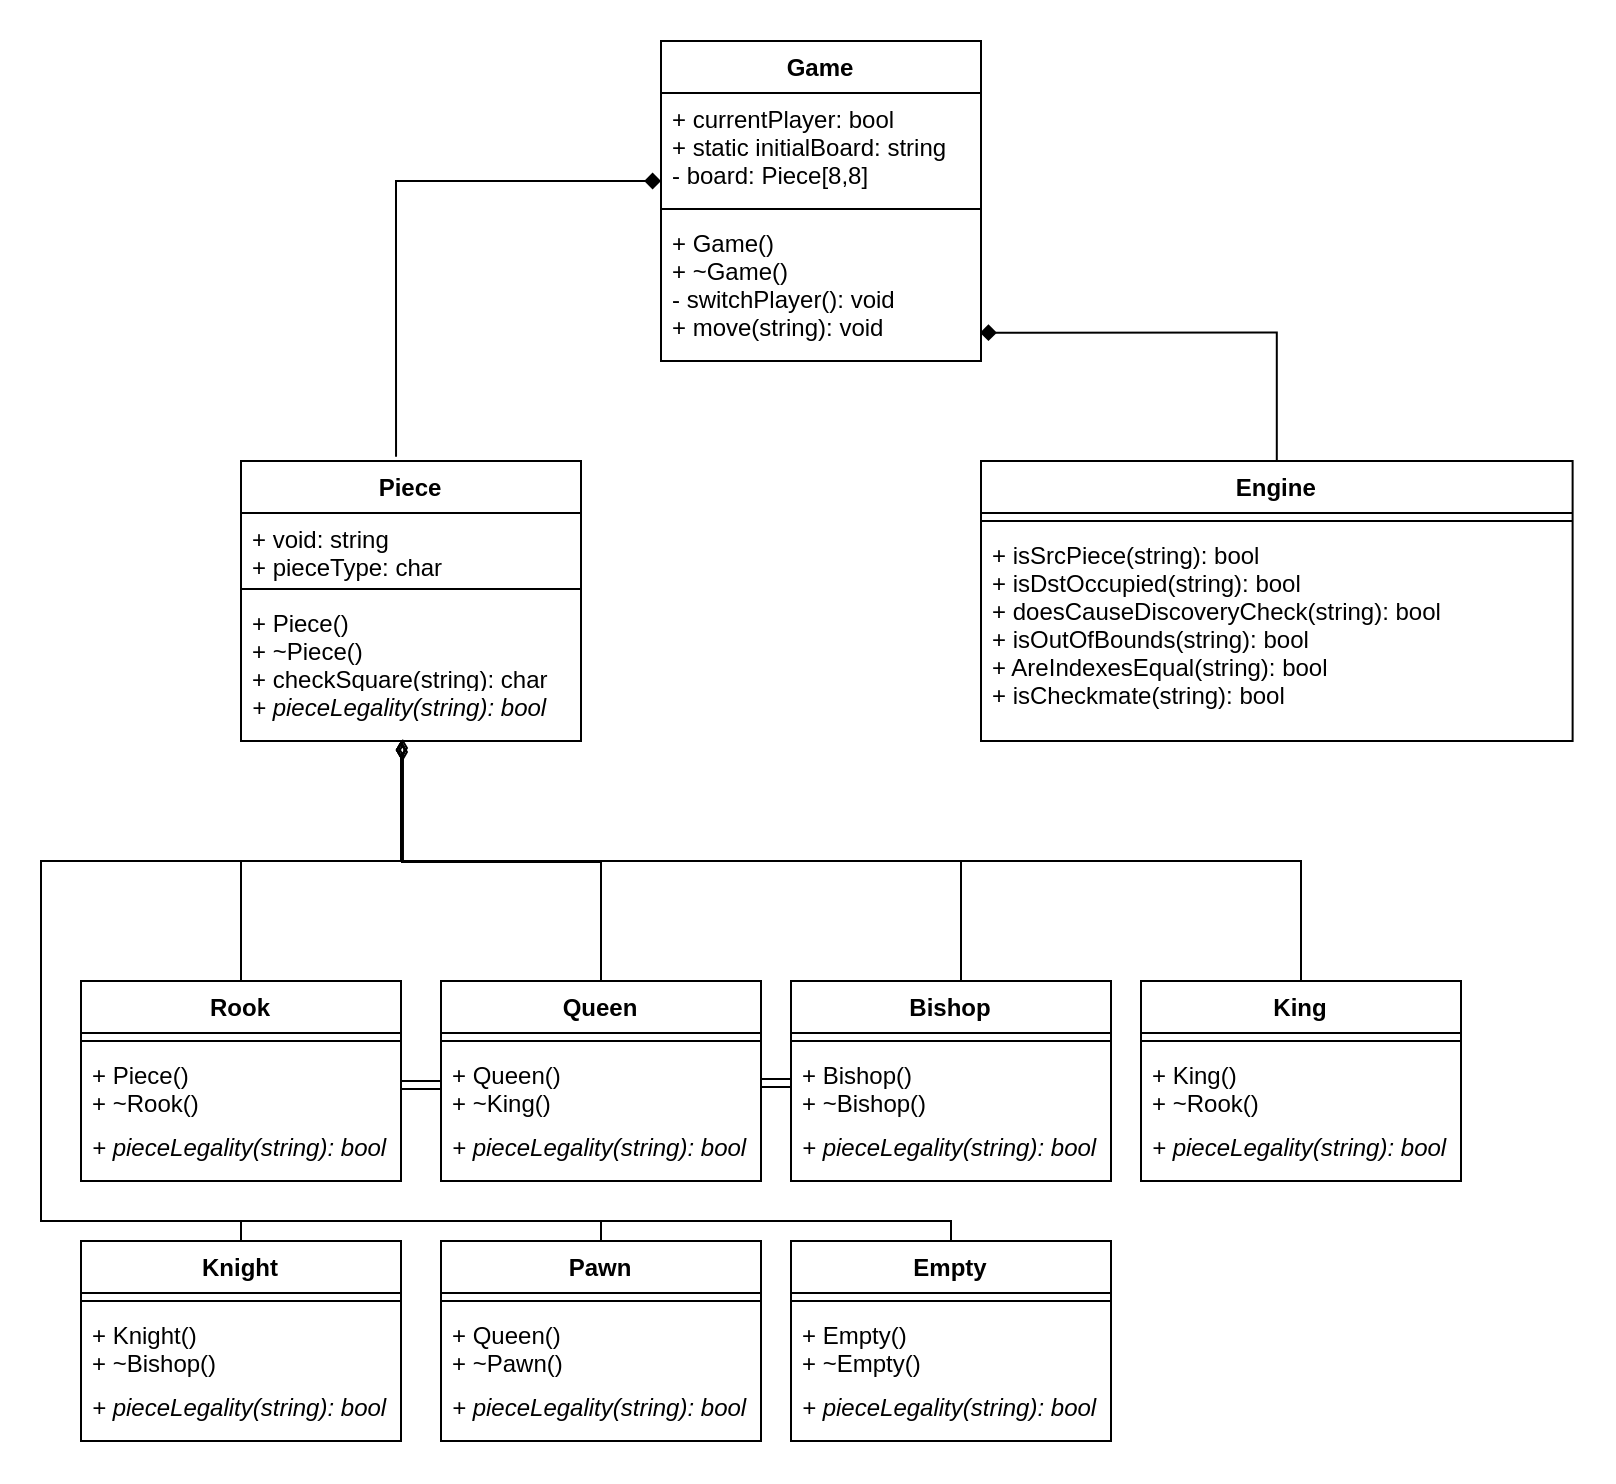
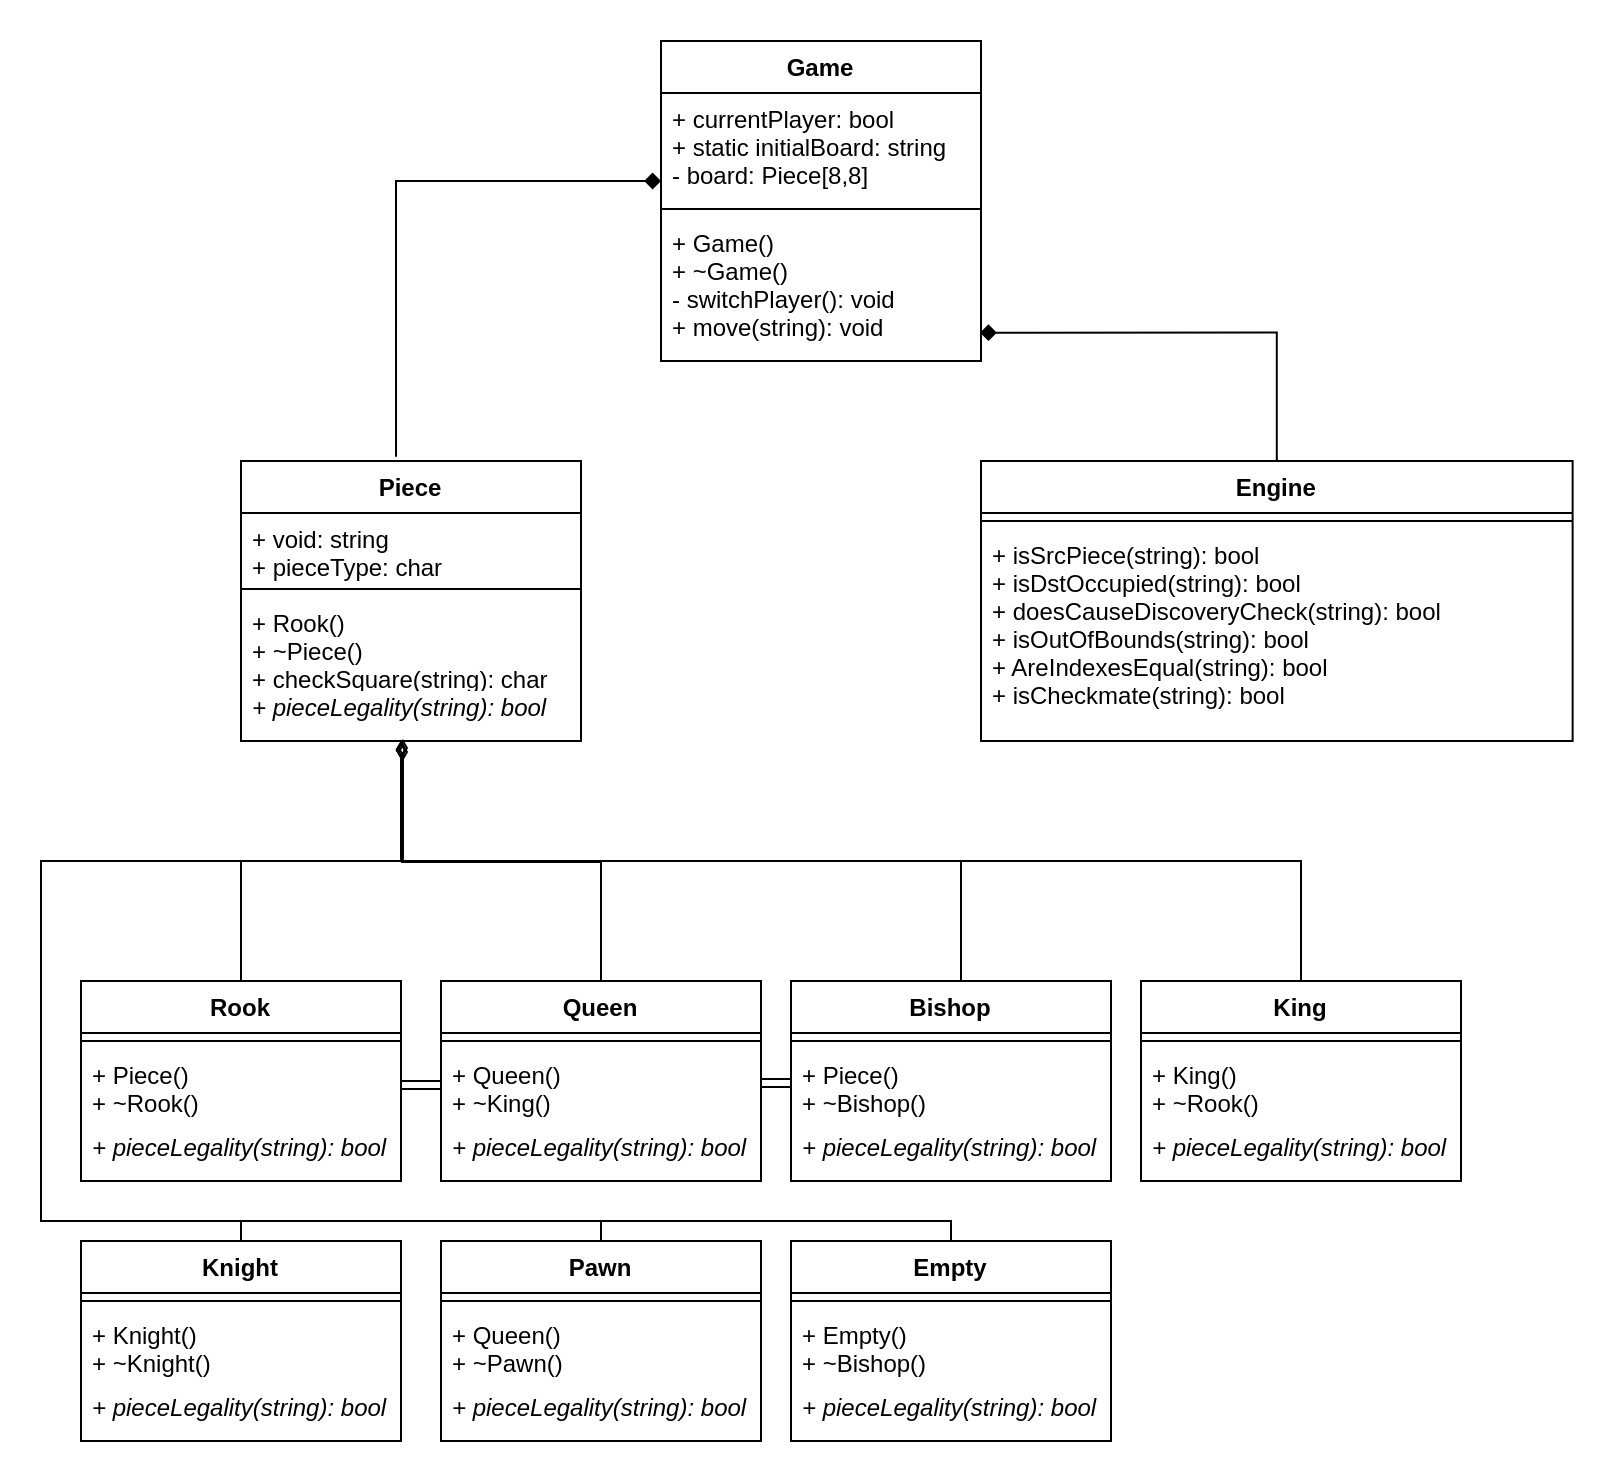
node "+ Piece() + ~Piece() + checkSquare(string): char": label "+ Piece() + ~Piece() + checkSquare(string): char" -> "+ Rook() + ~Piece() + checkSquare(string): char"
node "+ Bishop() + ~Bishop()": label "+ Bishop() + ~Bishop()" -> "+ Piece() + ~Bishop()"
node "+ Knight() + ~Bishop()": label "+ Knight() + ~Bishop()" -> "+ Knight() + ~Knight()"
node "+ Empty() + ~Empty()": label "+ Empty() + ~Empty()" -> "+ Empty() + ~Bishop()"
